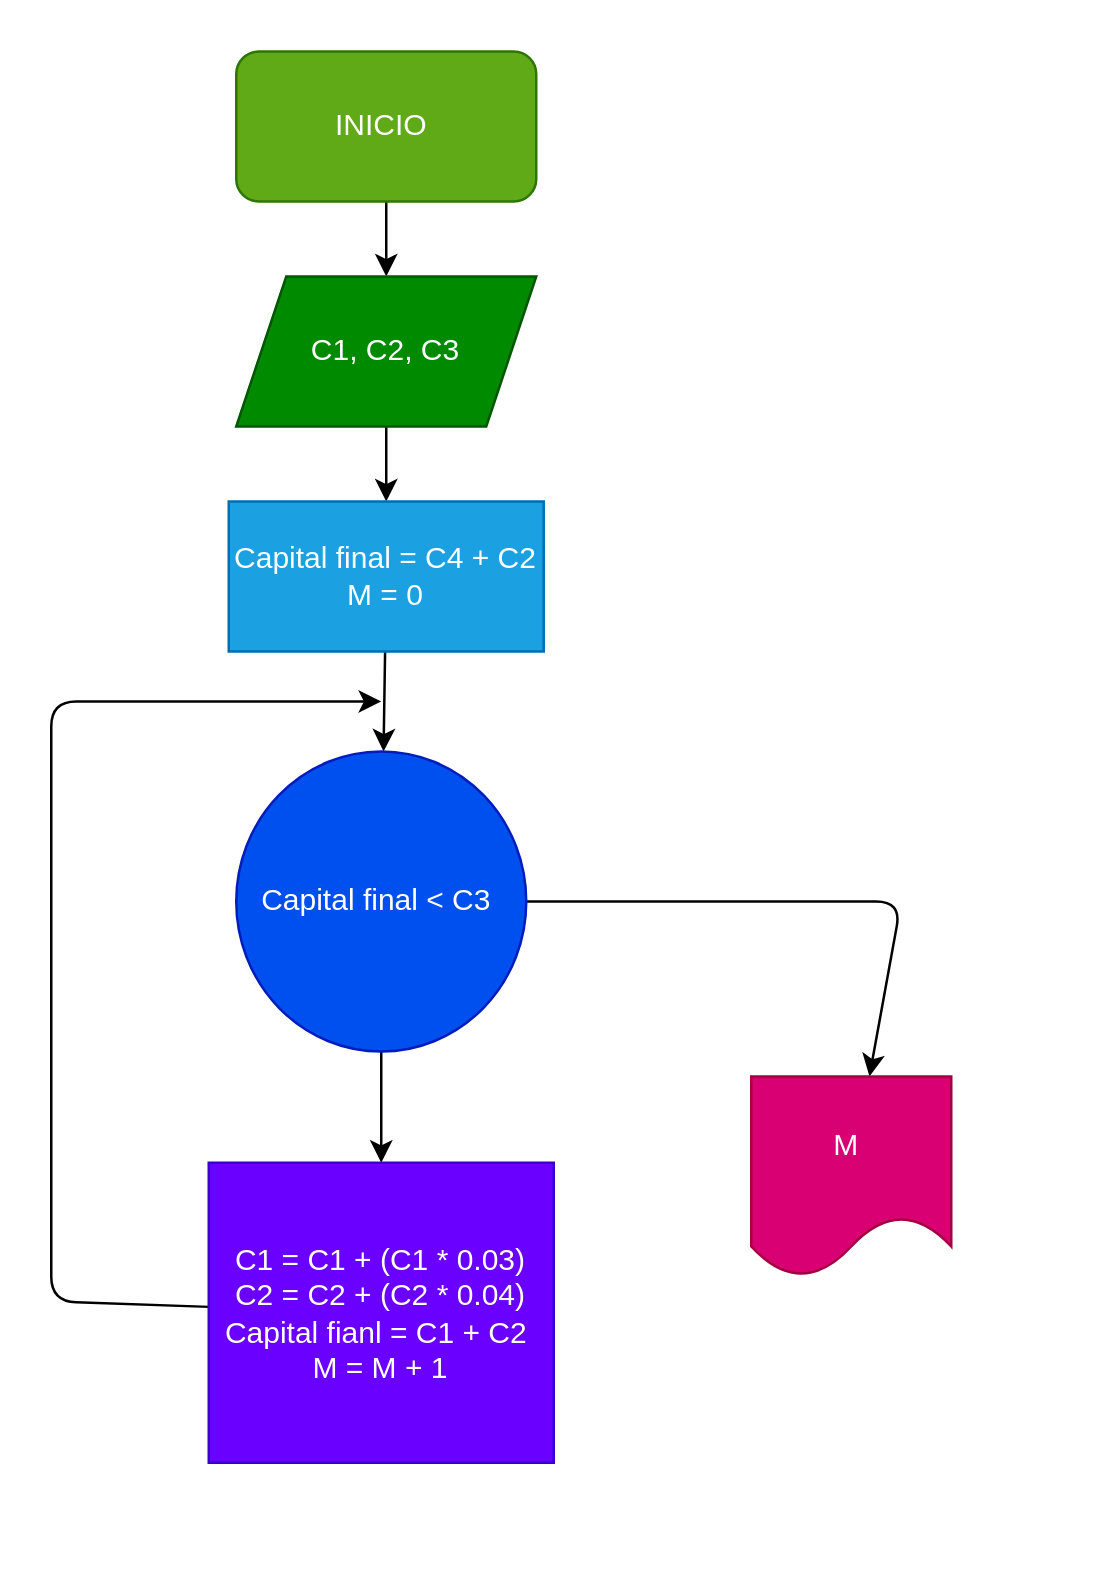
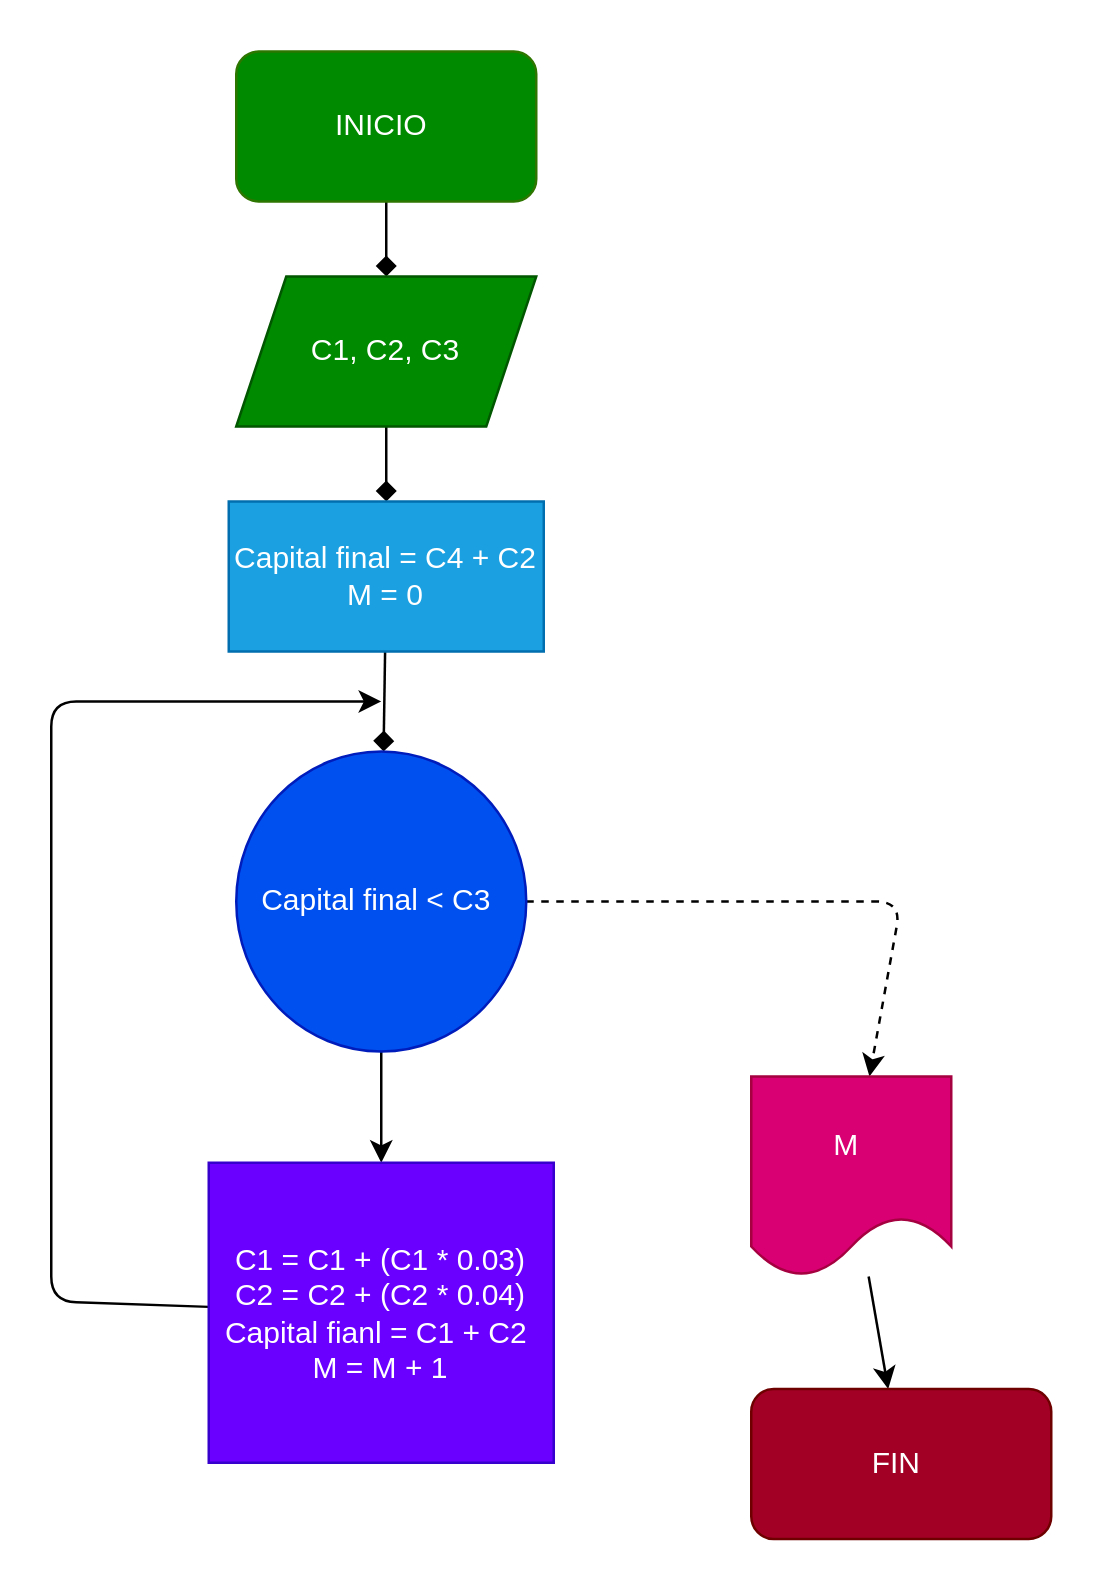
node "INICIO": fillcolor #60a917 -> #008a00
edge "INICIO" -> "C1, C2, C3": arrowhead classic -> diamond
edge "C1, C2, C3" -> "Capital final = C4 + C2 M = 0": arrowhead classic -> diamond
edge "Capital final = C4 + C2 M = 0" -> "Capital final < C3": arrowhead classic -> diamond
edge "Capital final < C3" -> "M": style solid -> dashed
edge "M" -> "FIN": added
node "FIN": added
